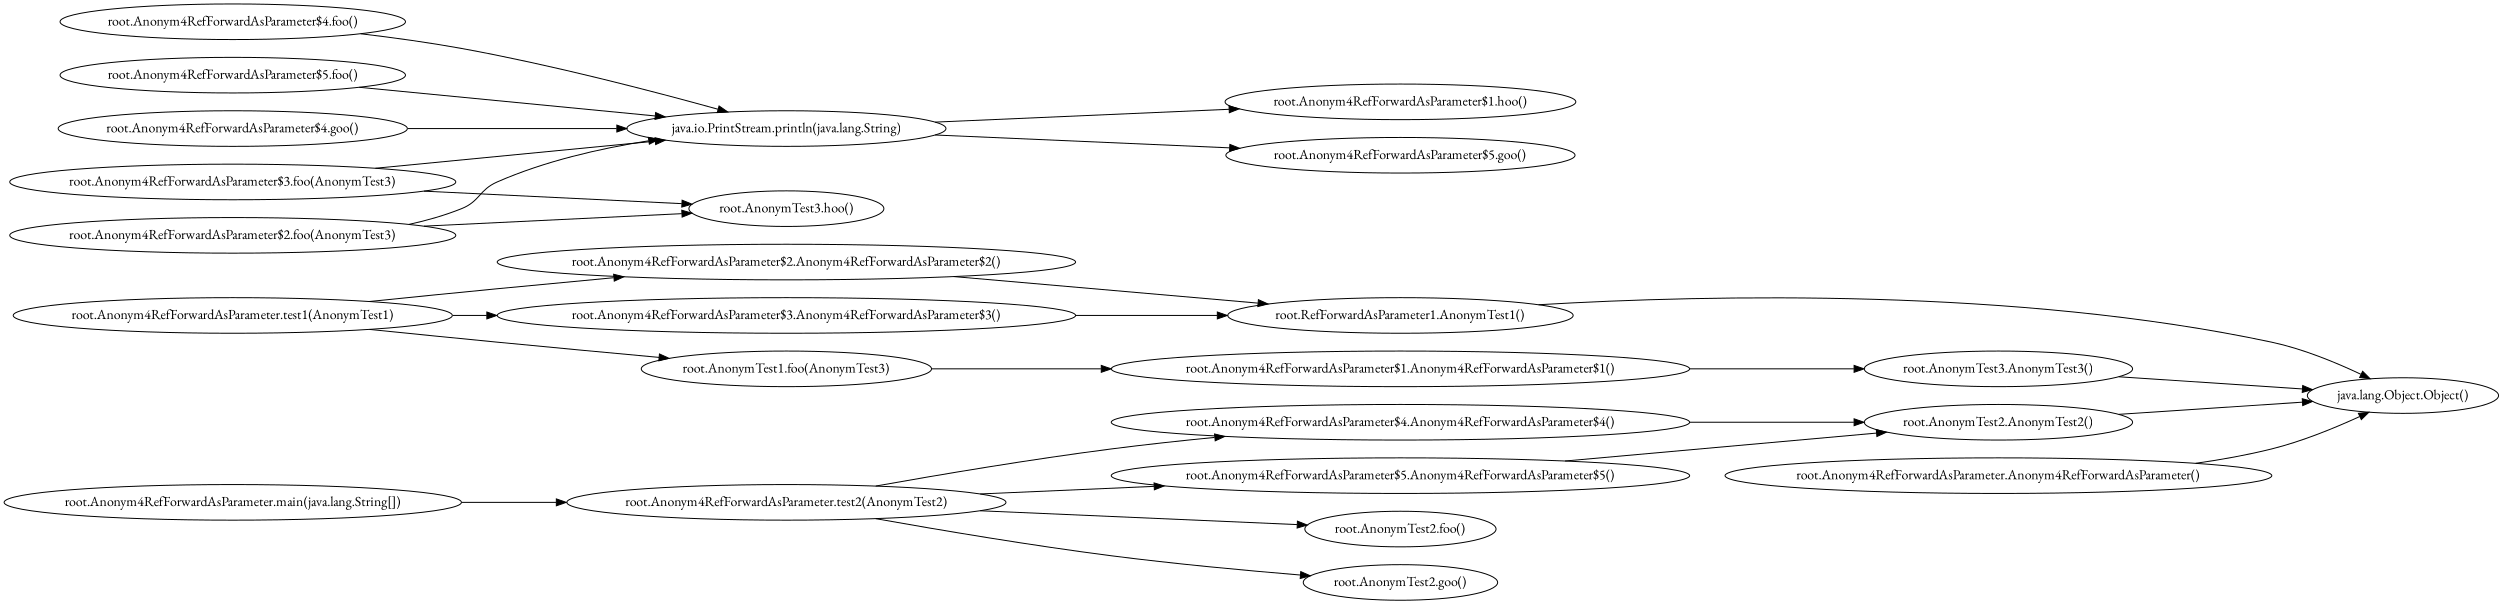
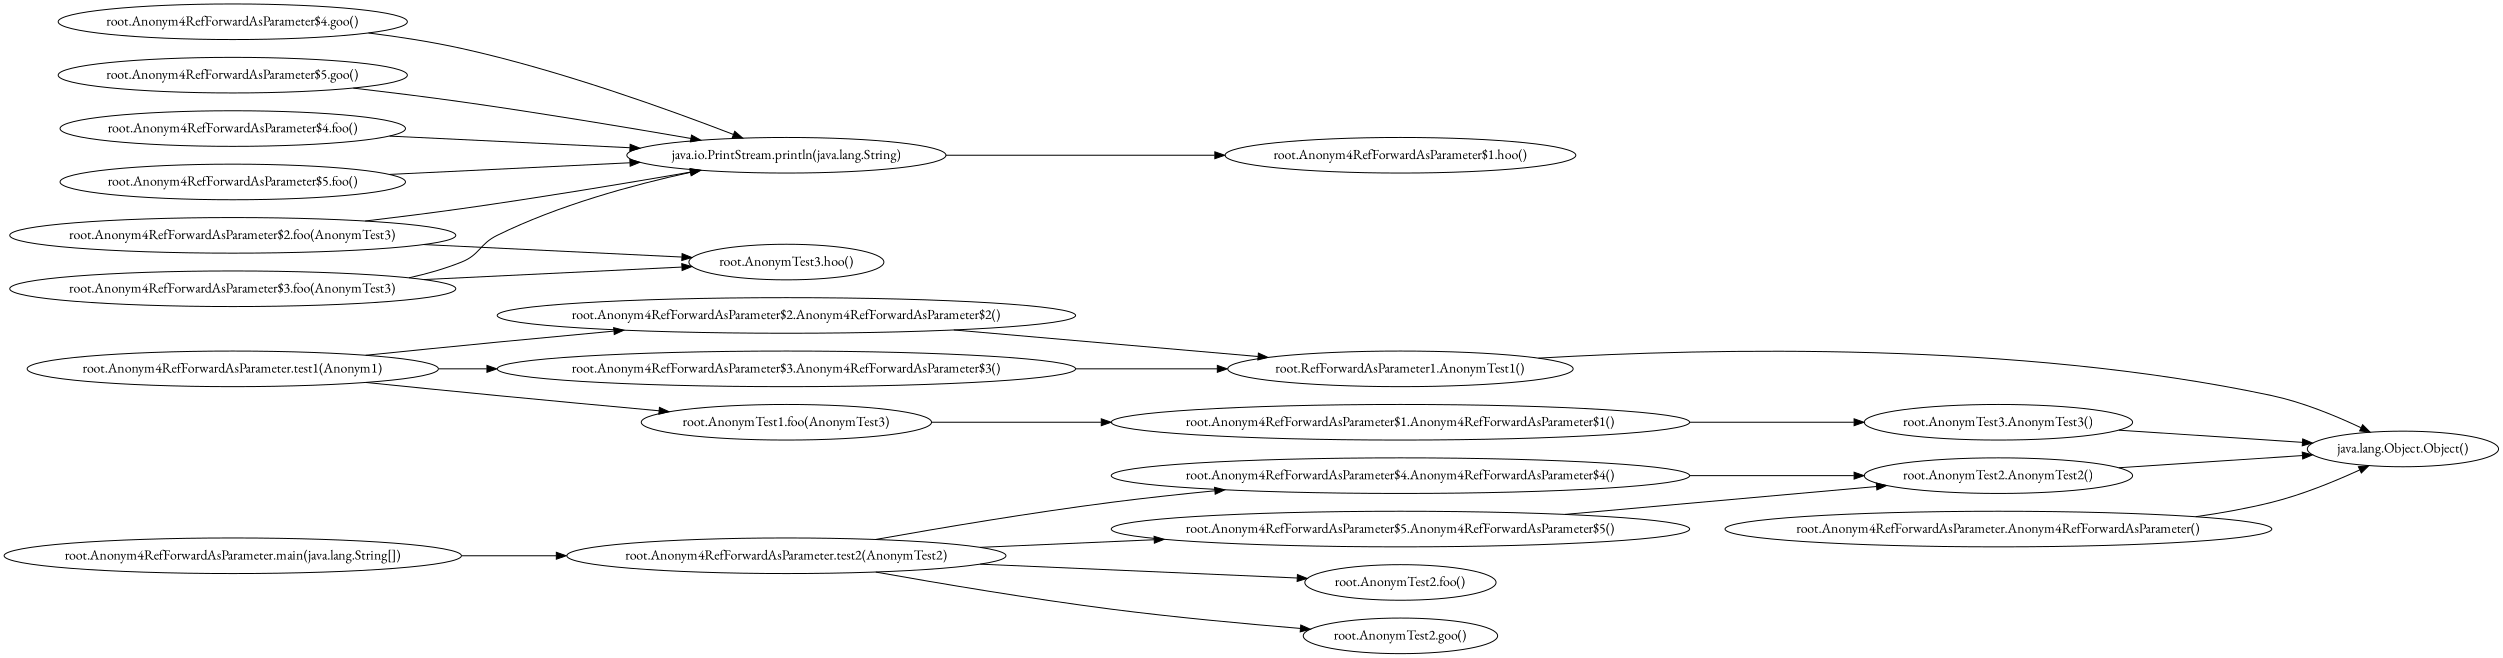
edge "java.io.PrintStream.println(java.lang.String)" -> "root.Anonym4RefForwardAsParameter$5.goo()": reversed
node "root.Anonym4RefForwardAsParameter.test1(AnonymTest1)": label "root.Anonym4RefForwardAsParameter.test1(AnonymTest1)" -> "root.Anonym4RefForwardAsParameter.test1(Anonym1)"
